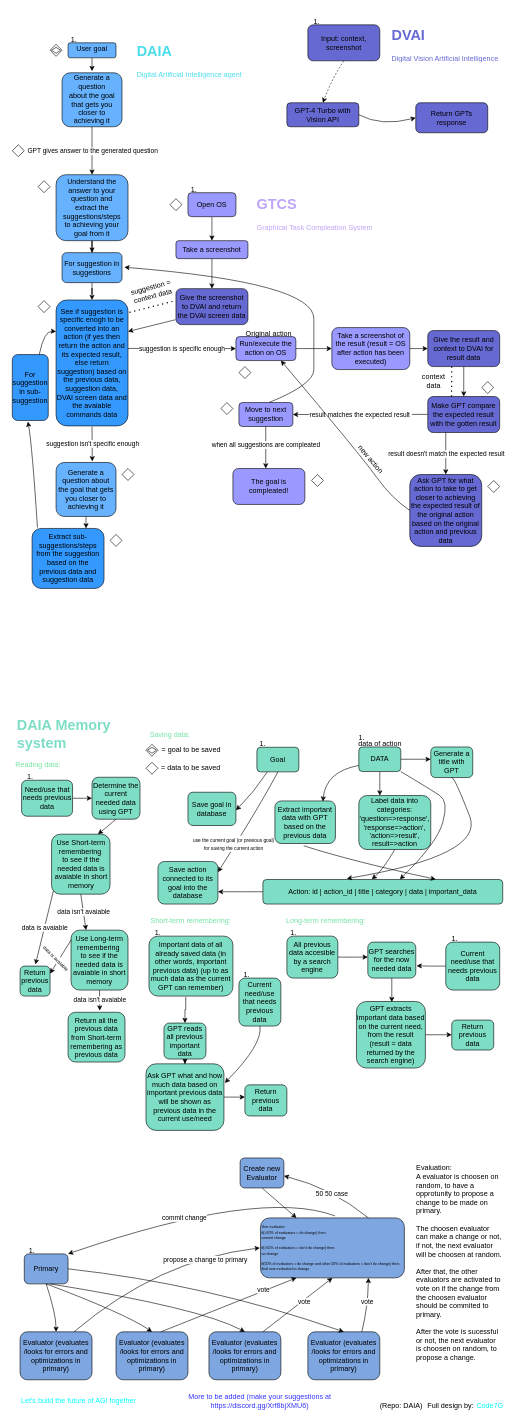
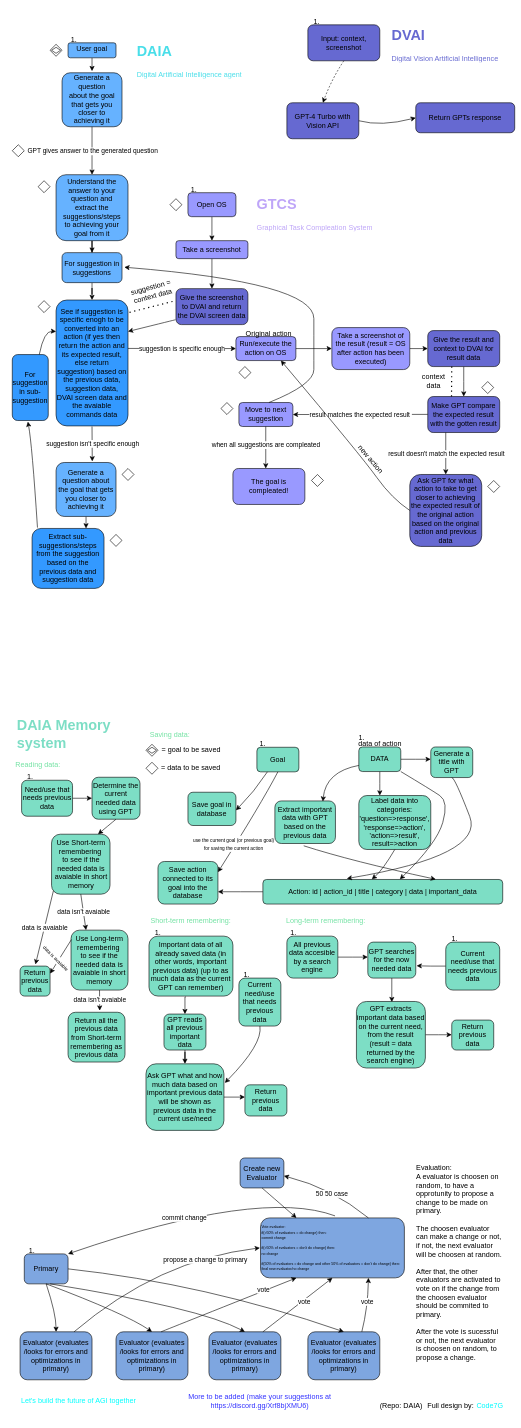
node "GPT-4 Turbo with Vision API": size 72x24 -> 72x36
node "Return GPTs response": size 72x30 -> 99x30
node "GPT reads all previous important data": moved (185, 1041) -> (185, 1032)
